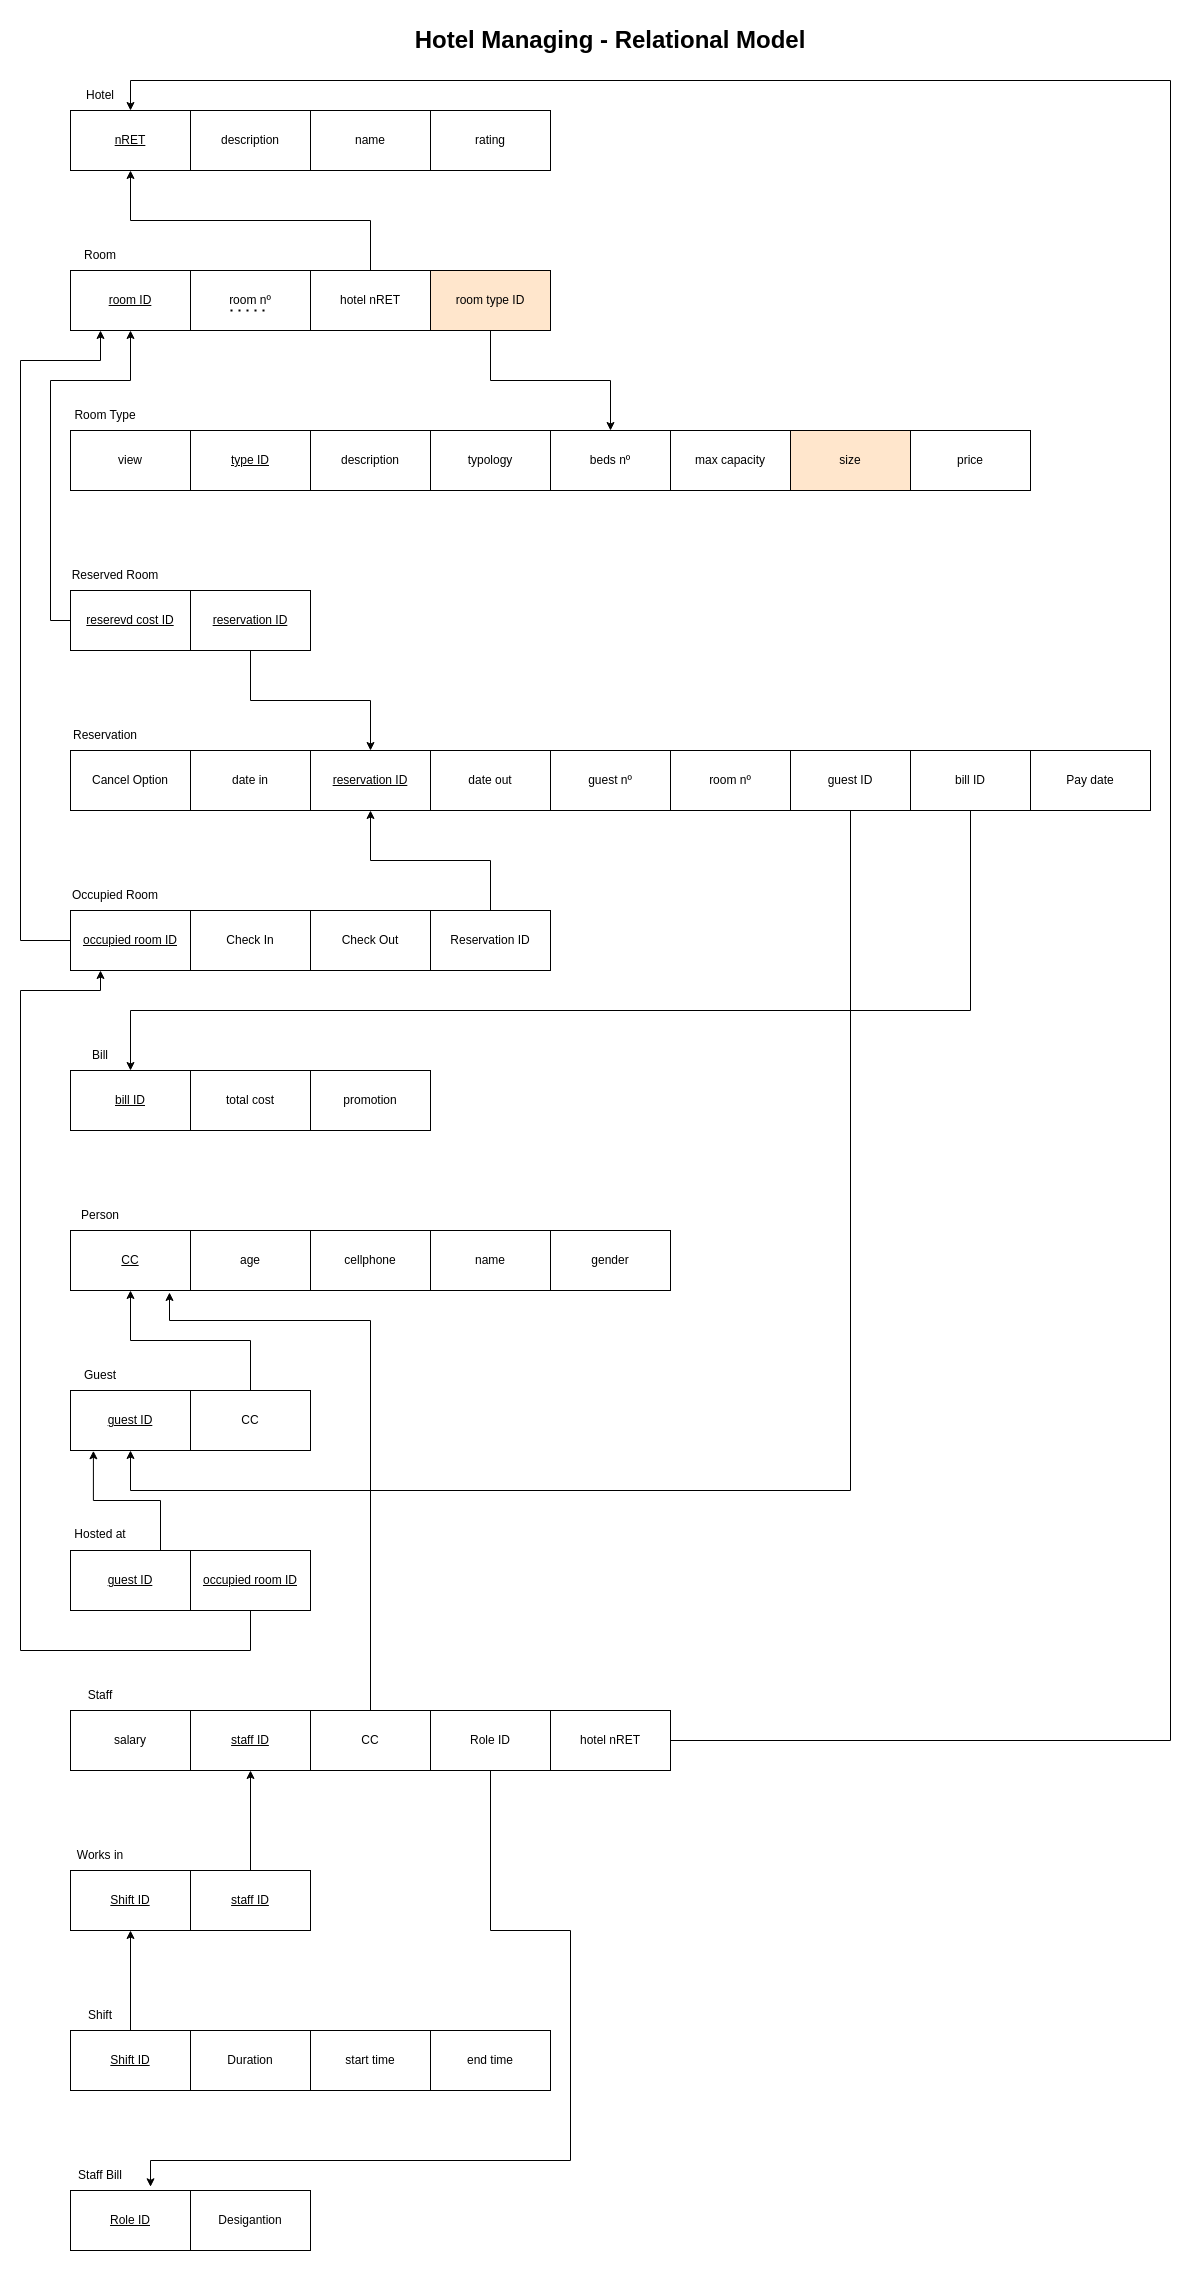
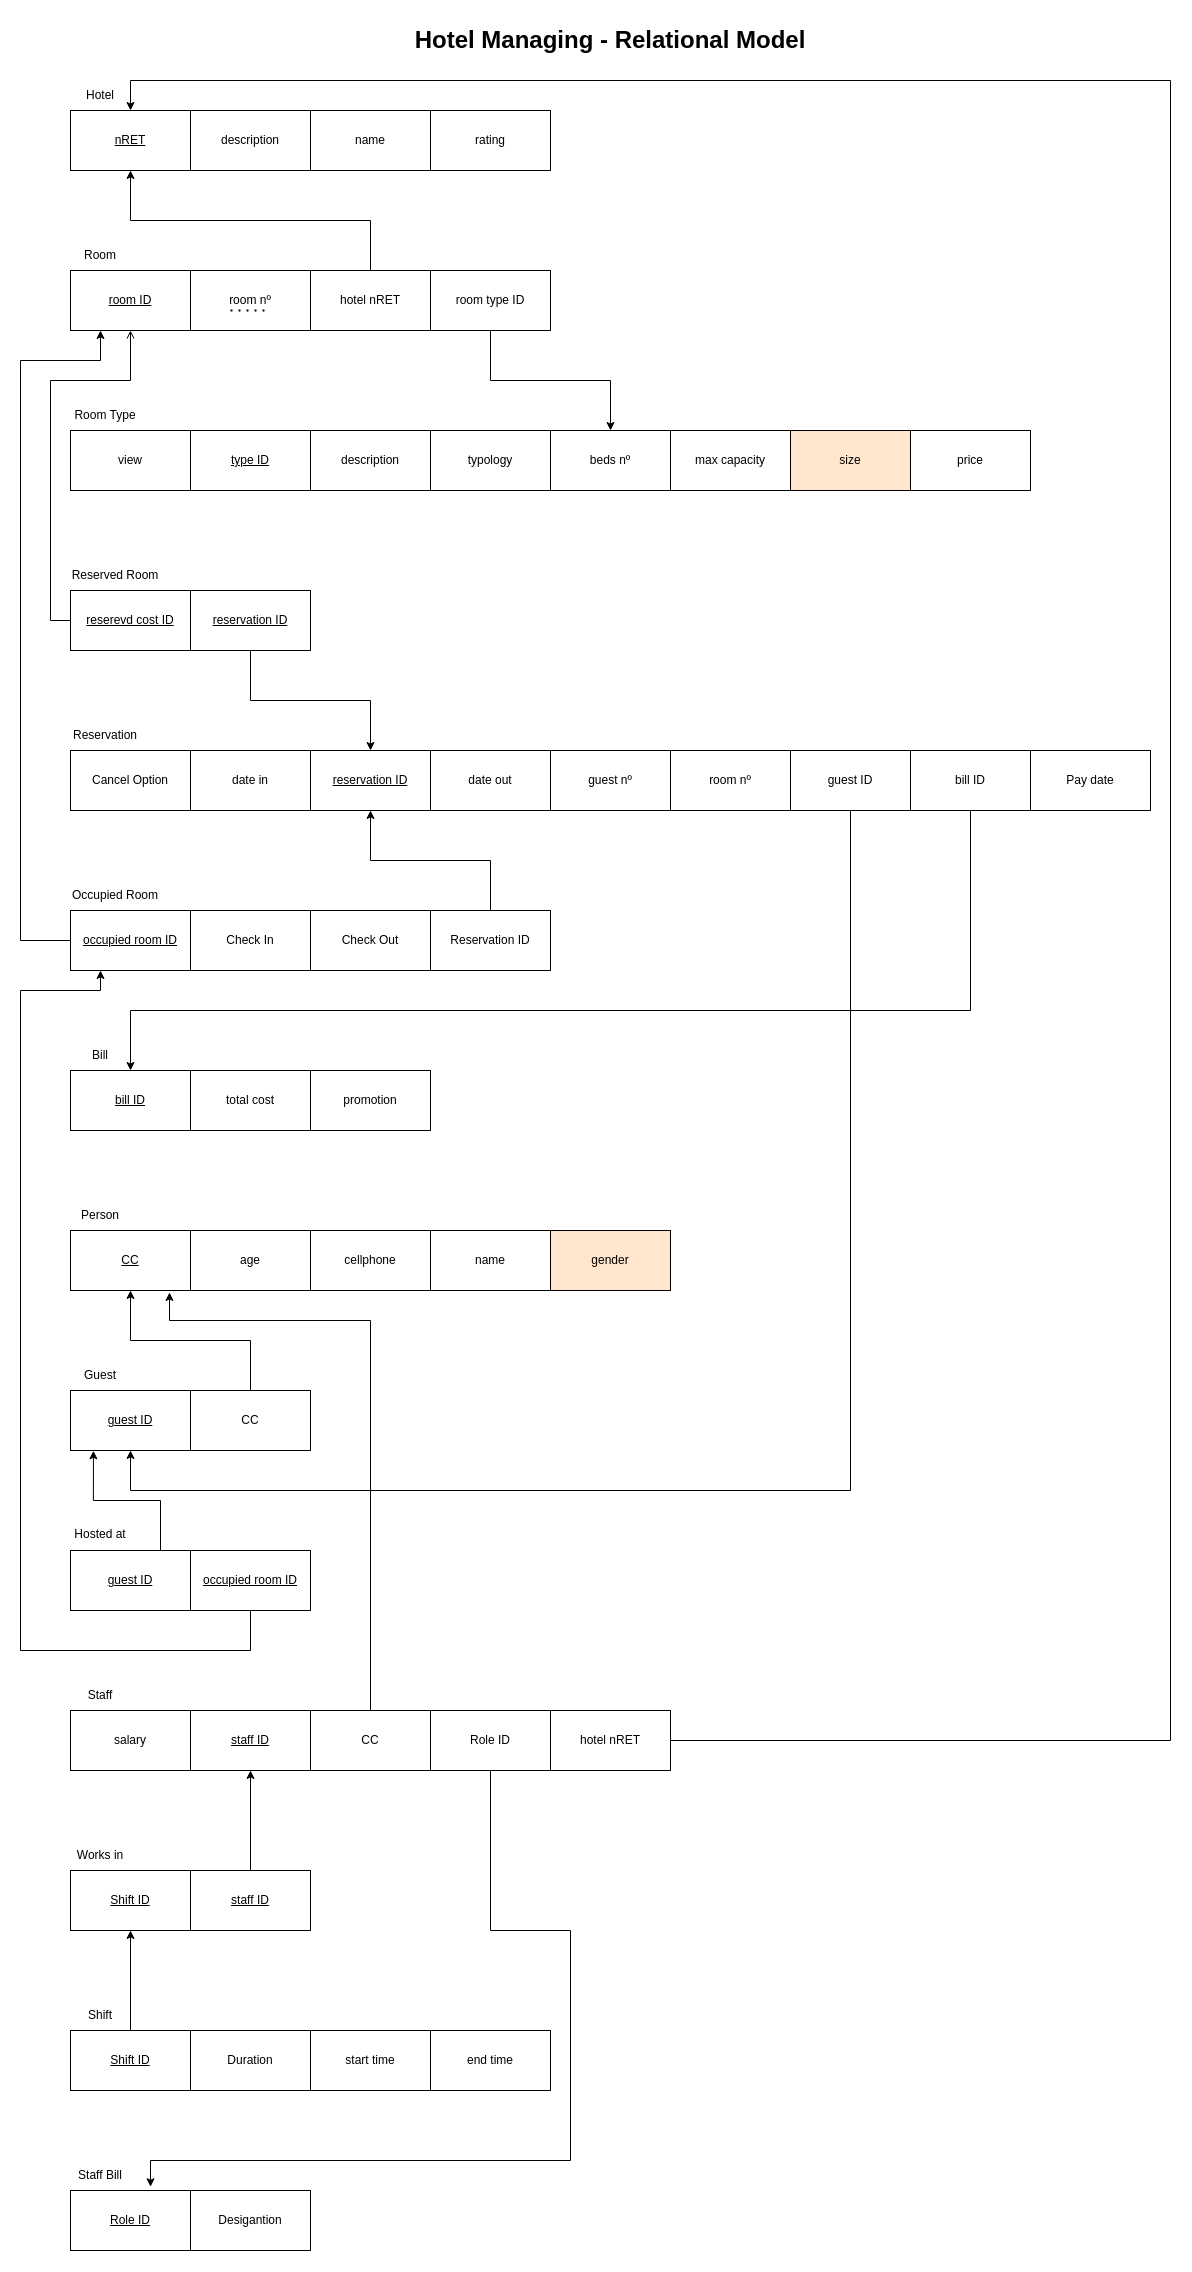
node "room type ID": fillcolor #ffe6cc -> #ffffff
edge "reserevd cost ID" -> "room ID": arrowhead classic -> open
node "gender": fillcolor #ffffff -> #ffe6cc
